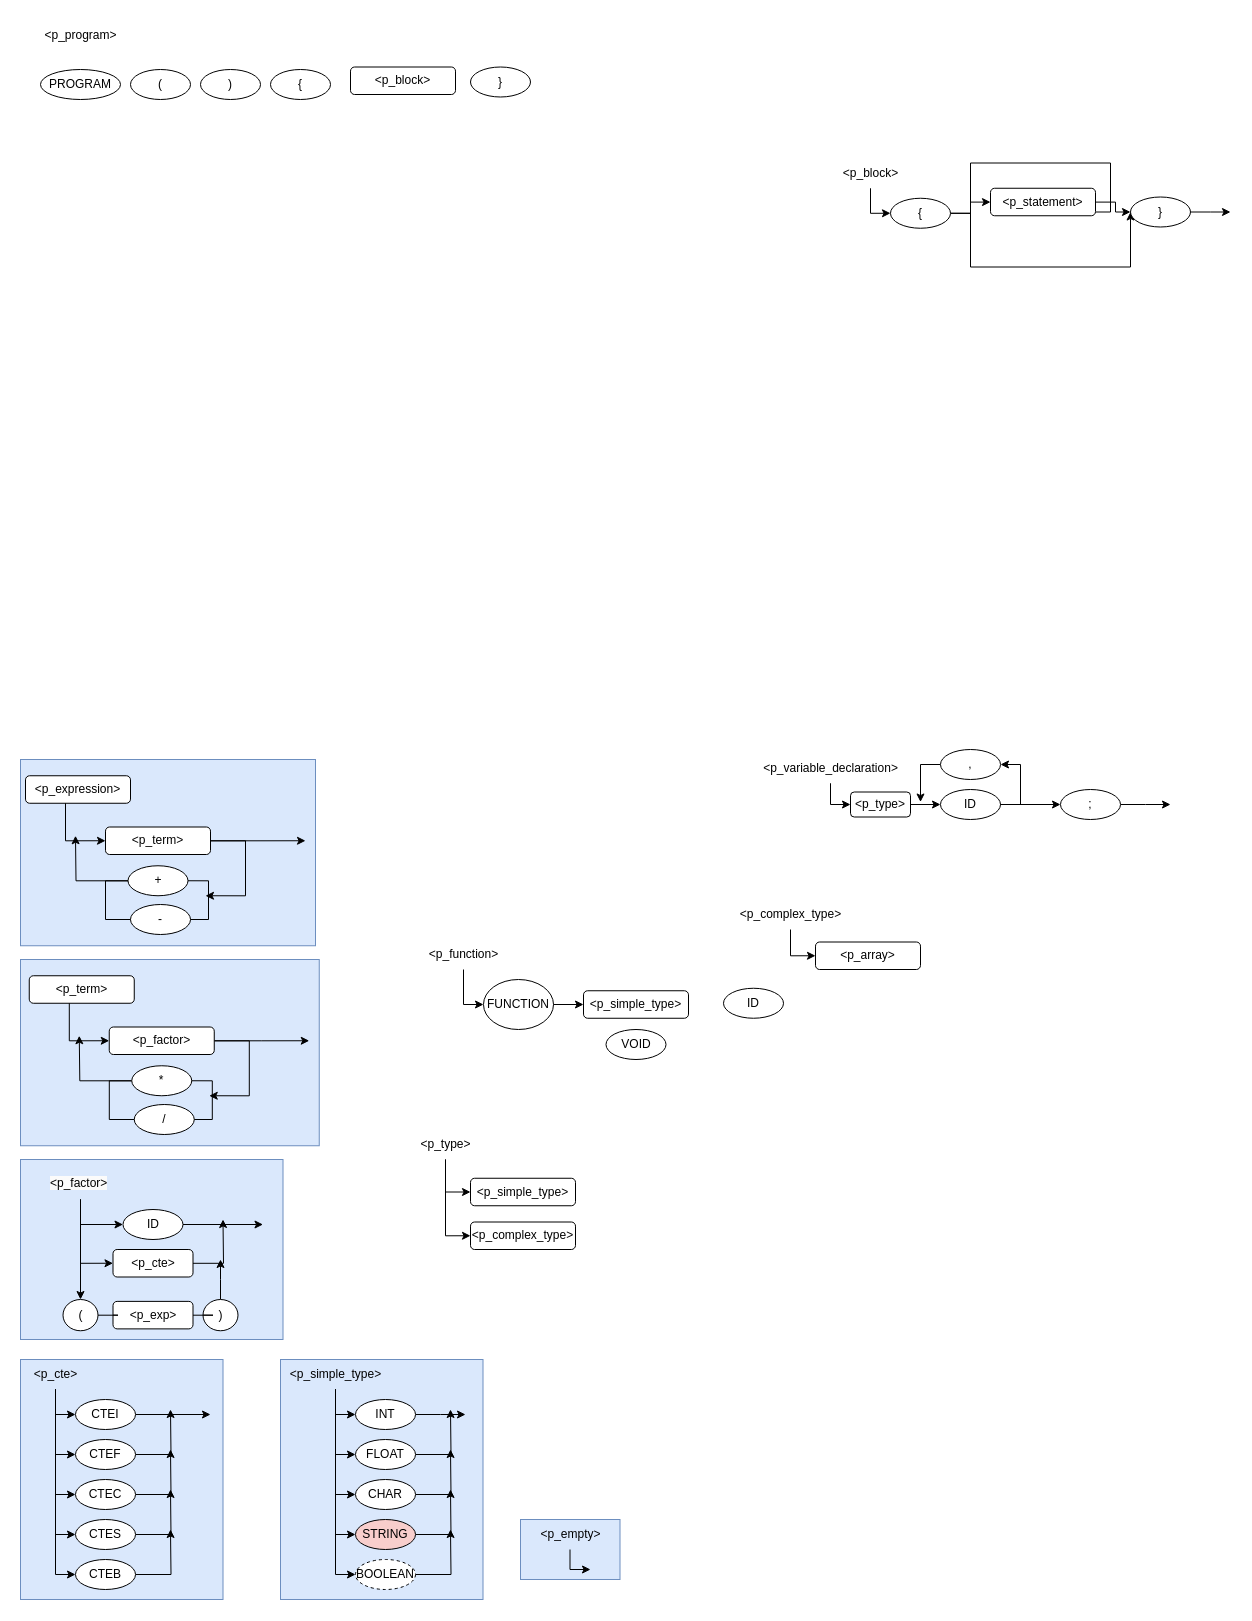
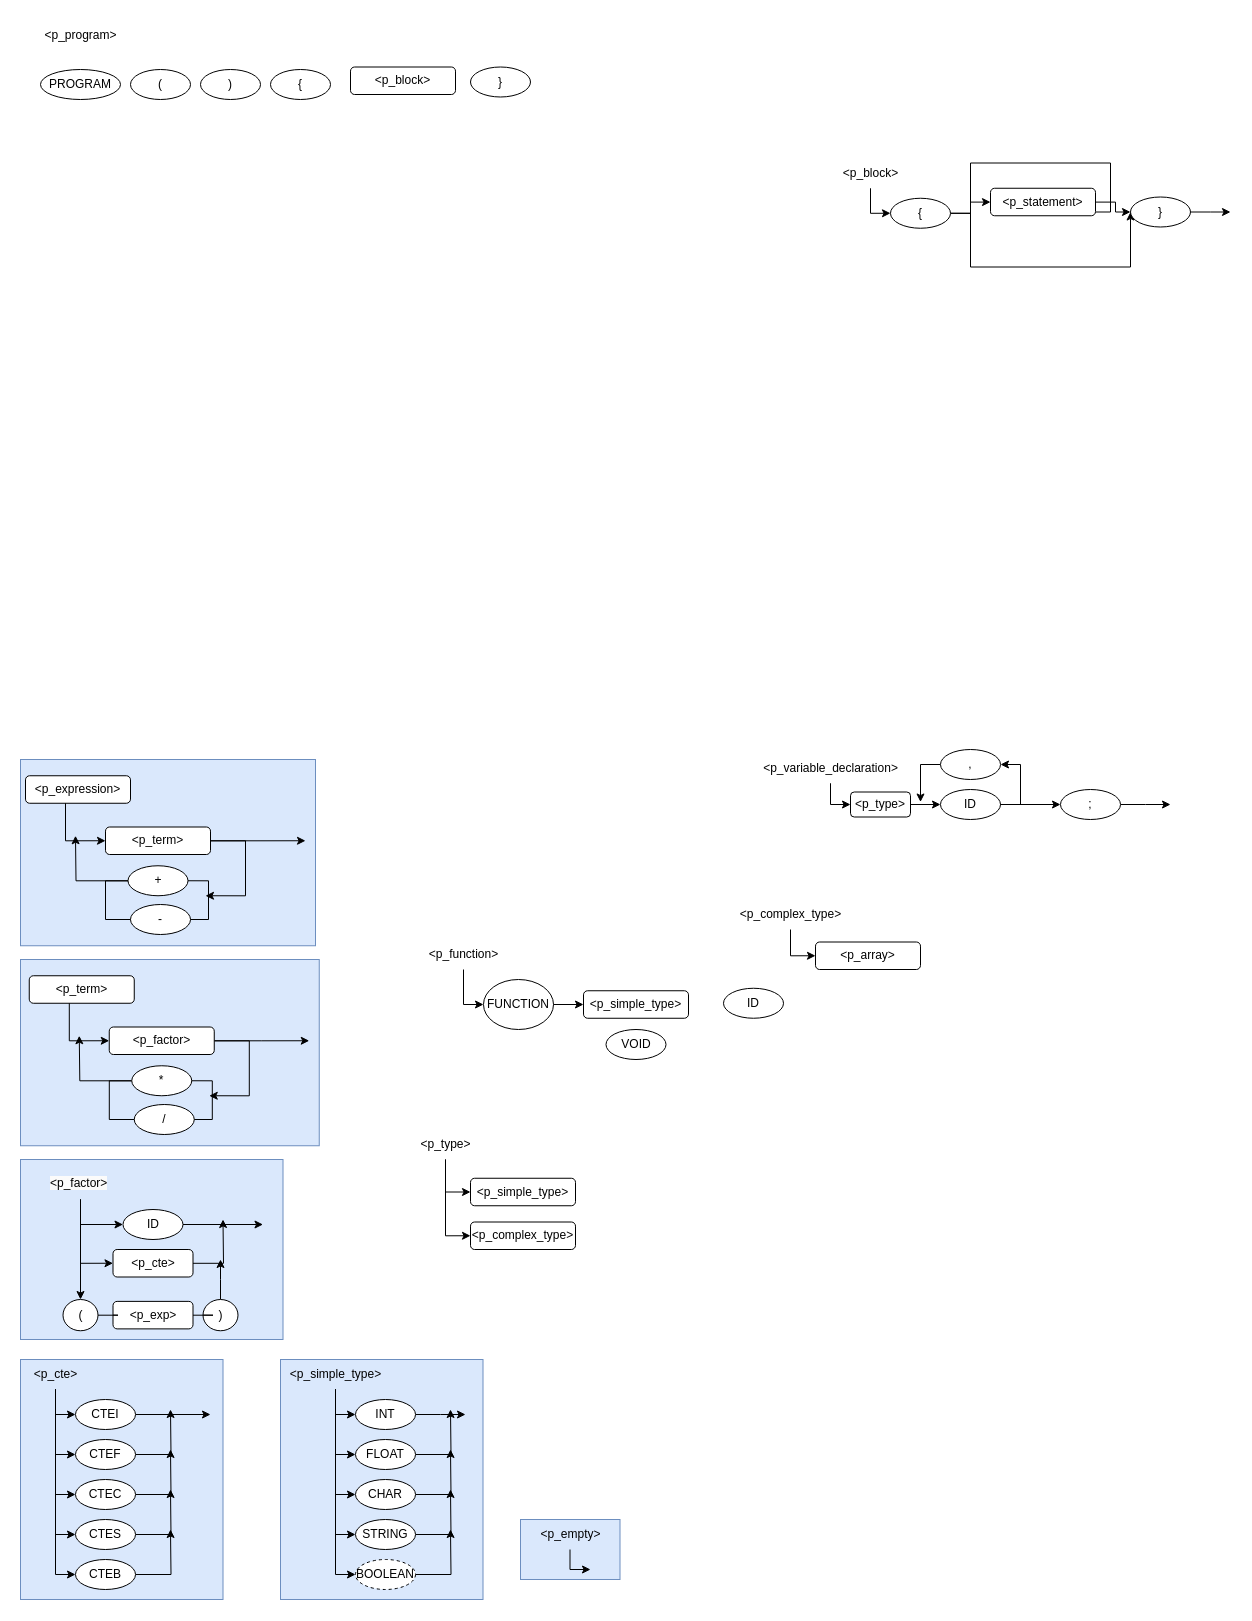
node "STRING": fillcolor #f8cecc -> #ffffff
